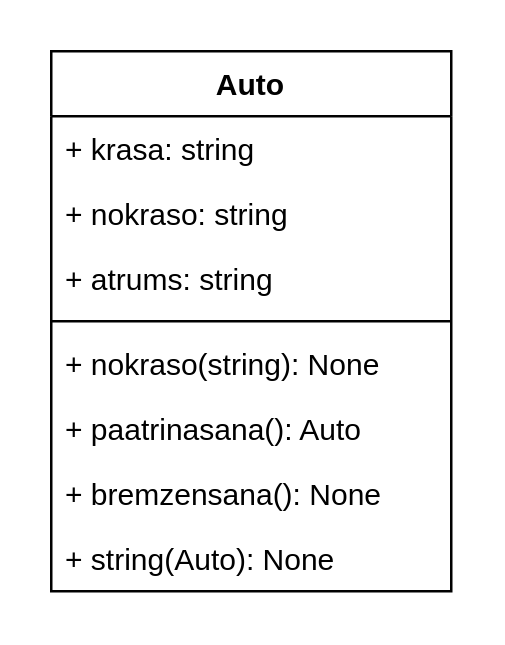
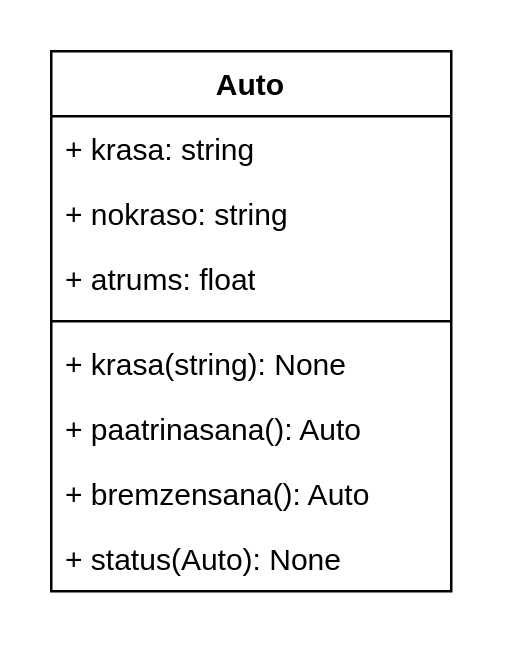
node "+ atrums: string": label "+ atrums: string" -> "+ atrums: float"
node "+ nokraso(string): None": label "+ nokraso(string): None" -> "+ krasa(string): None"
node "+ bremzensana(): None": label "+ bremzensana(): None" -> "+ bremzensana(): Auto"
node "+ string(Auto): None": label "+ string(Auto): None" -> "+ status(Auto): None"
